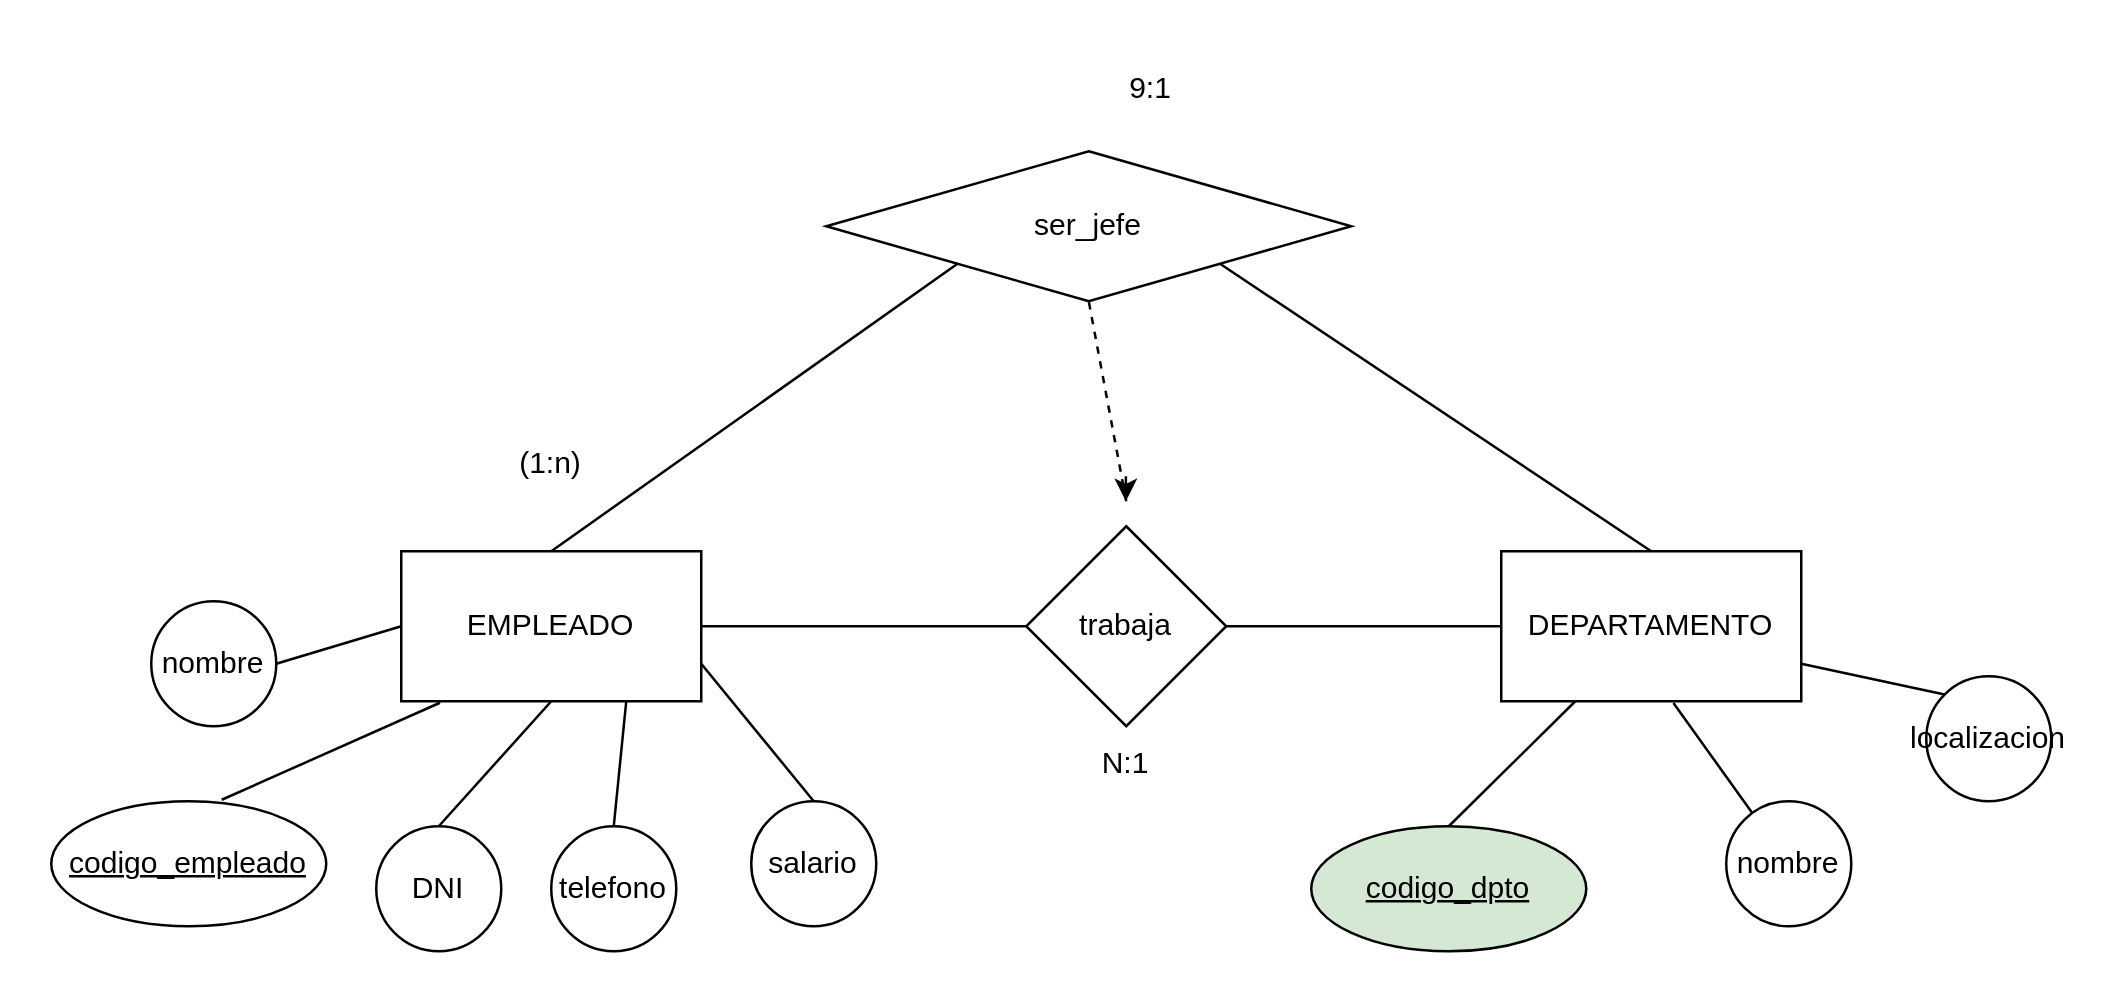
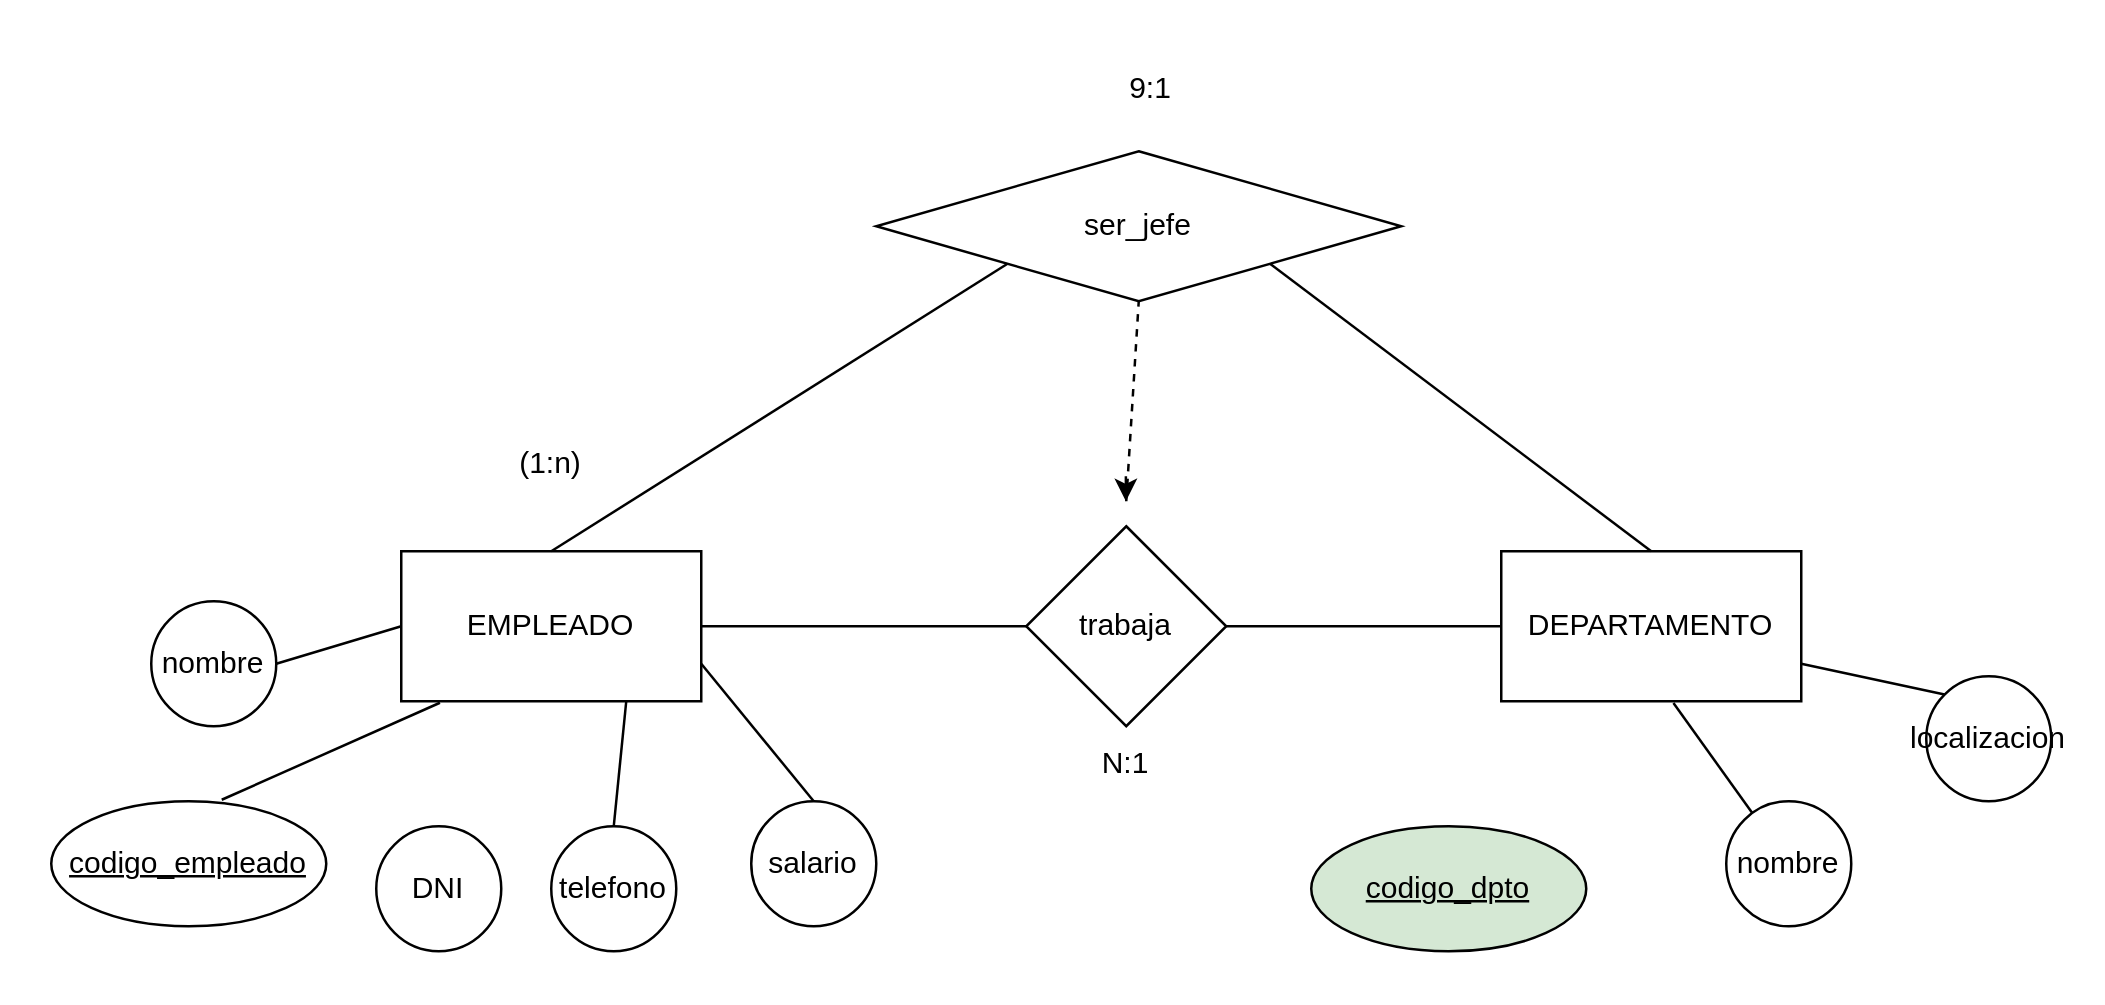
node "ser_jefe": moved (1089, 226) -> (1139, 226)
edge "EMPLEADO" -- "DNI": removed
edge "DEPARTAMENTO" -- "codigo_dpto": removed
